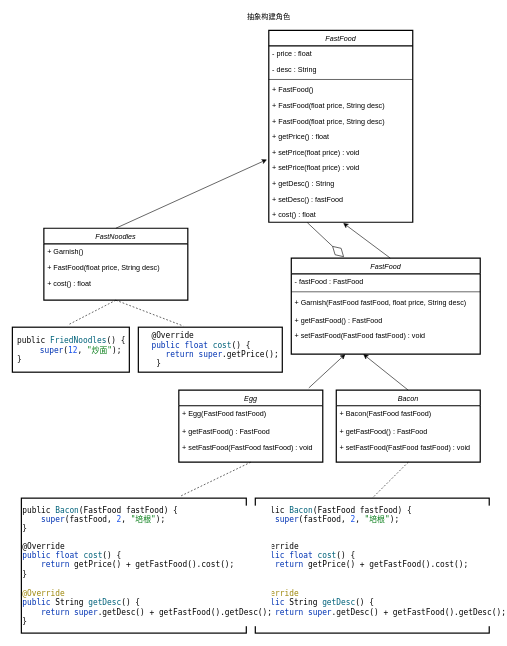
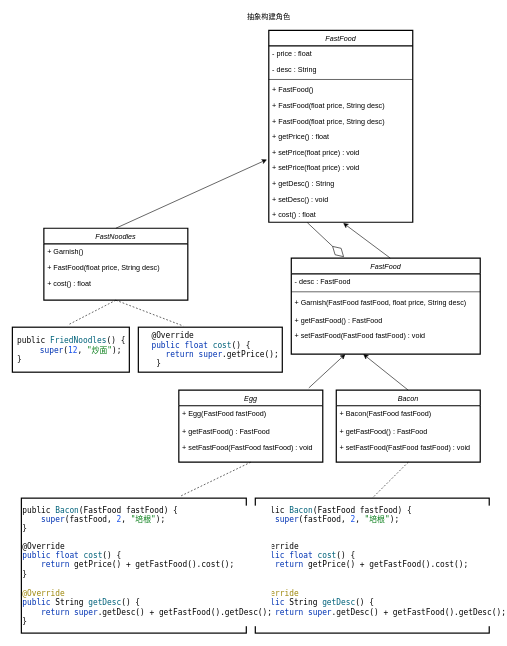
node "+ setDesc() : fastFood": label "+ setDesc() : fastFood" -> "+ setDesc() : void"
node "- fastFood : FastFood": label "- fastFood : FastFood" -> "- desc : FastFood"
